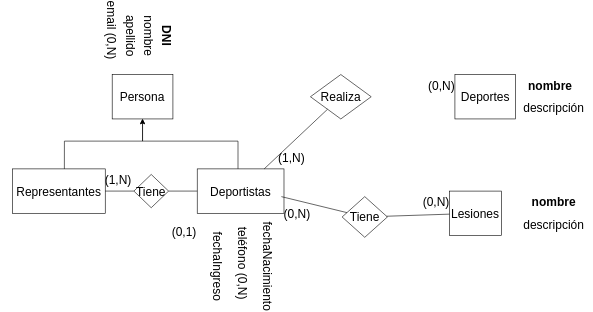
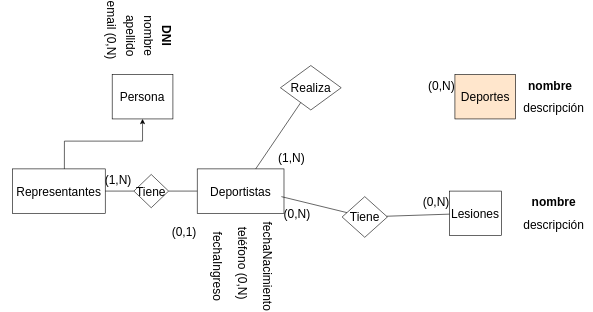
node "Realiza": moved (341, 97) -> (311, 88)
node "Deportes": fillcolor #ffffff -> #ffe6cc
edge "Deportistas" -> "Persona": removed
